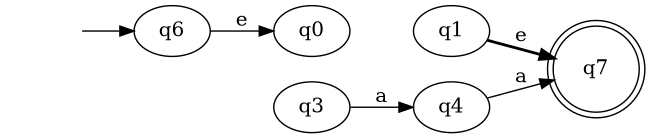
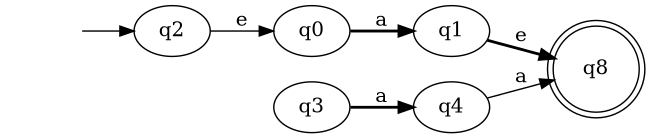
node "q6": label "q6" -> "q2"
edge "q0" -> "q1": added, label "a"
node "q7": label "q7" -> "q8"
edge "q3" -> "q4": style solid -> bold
